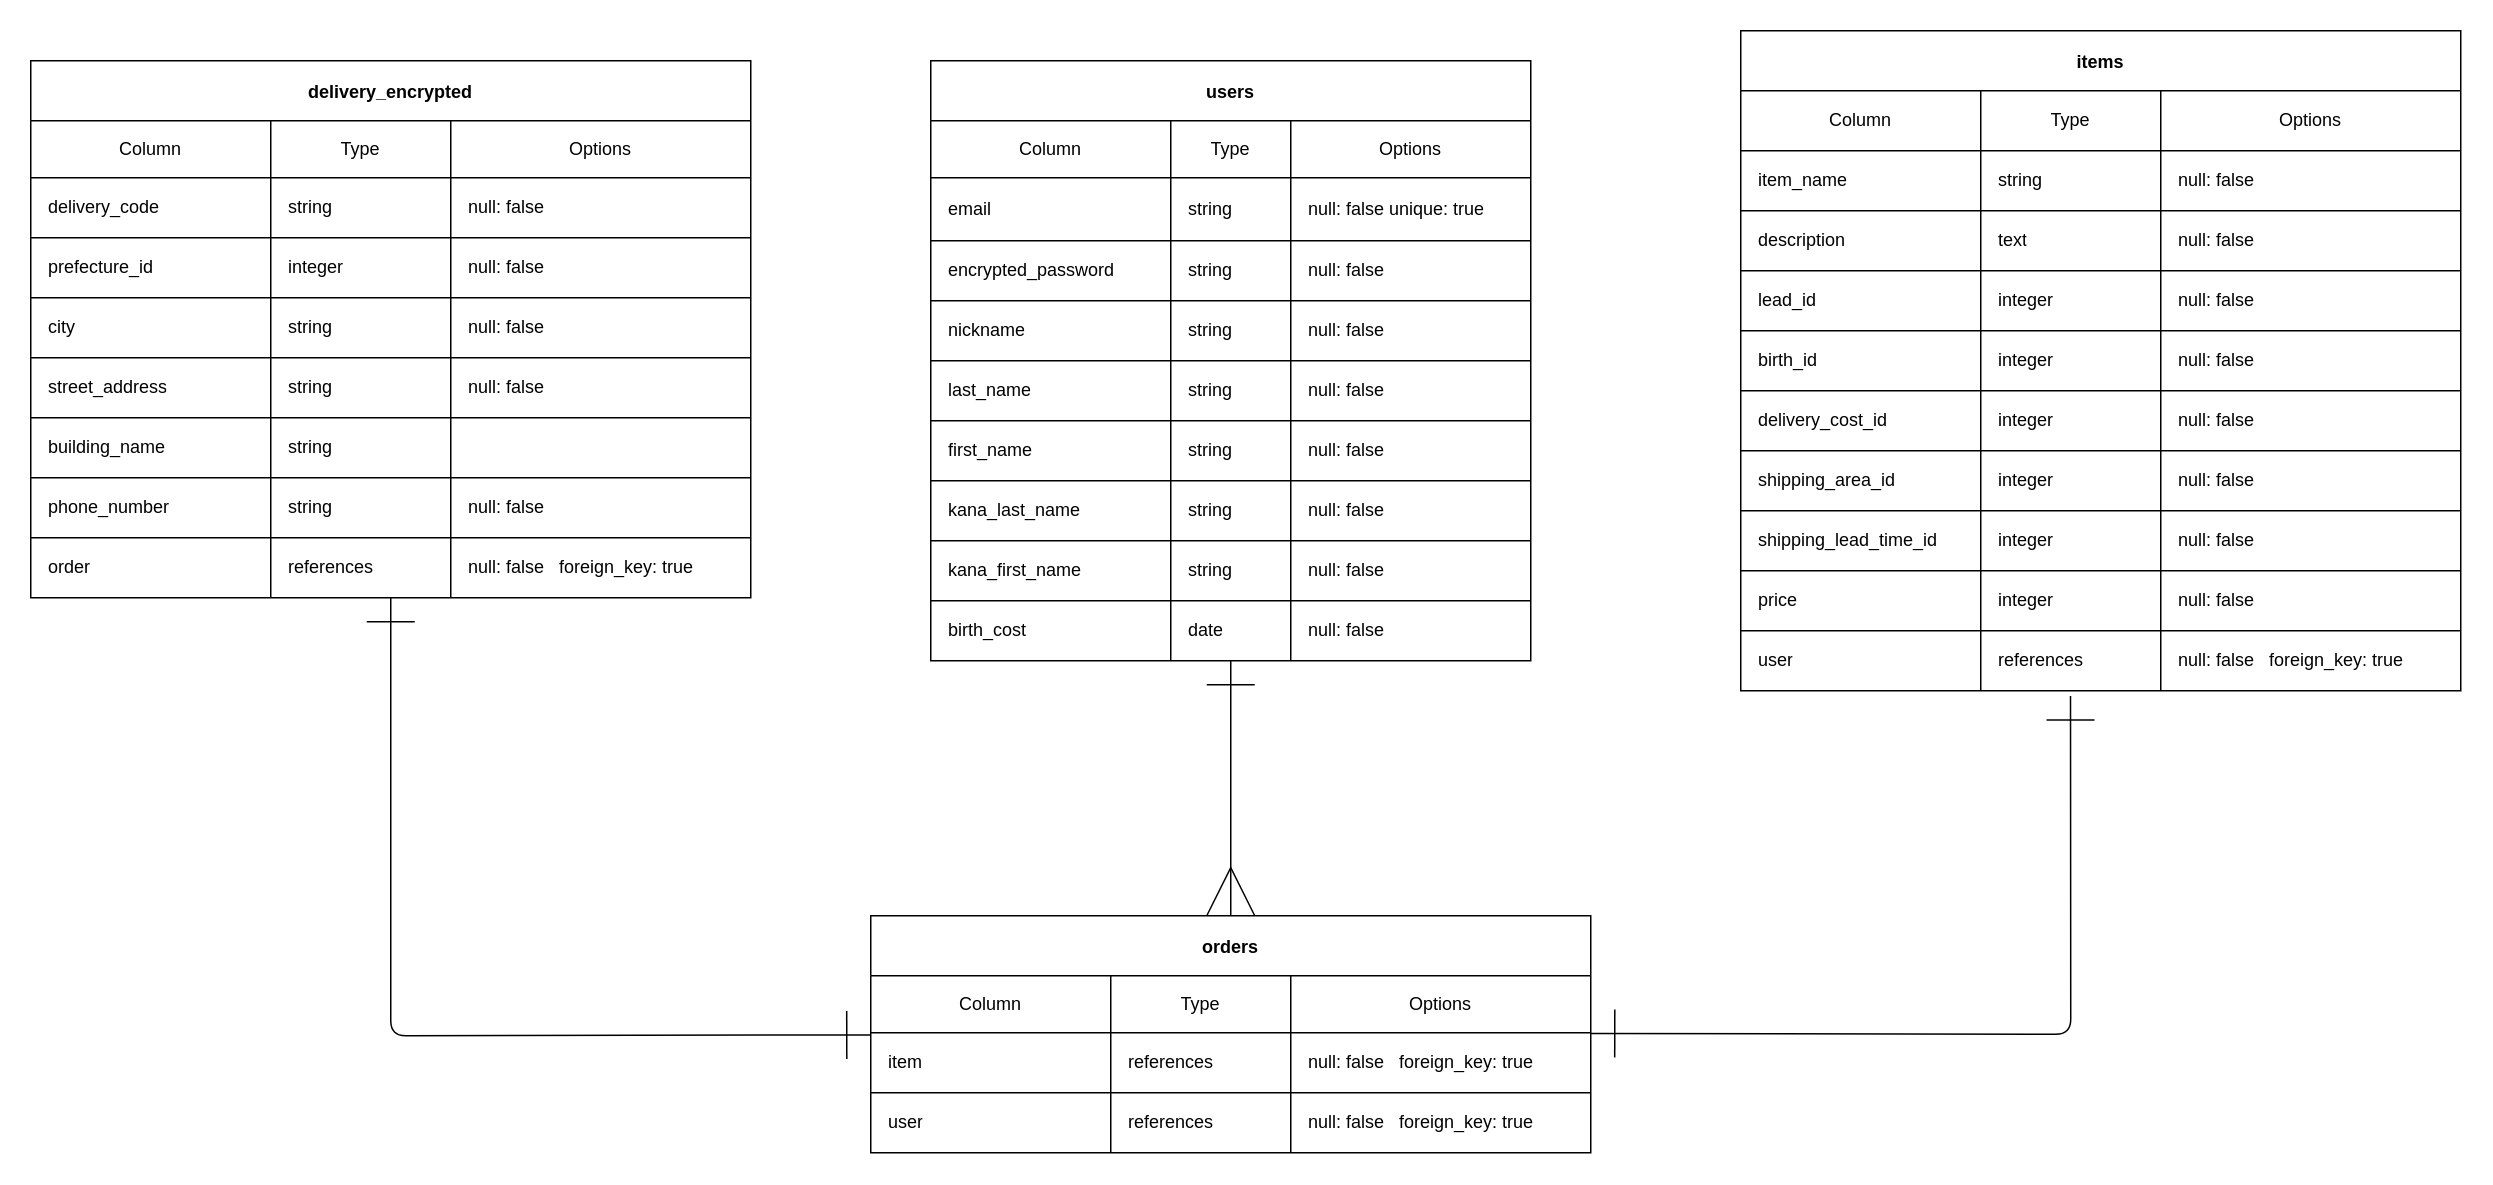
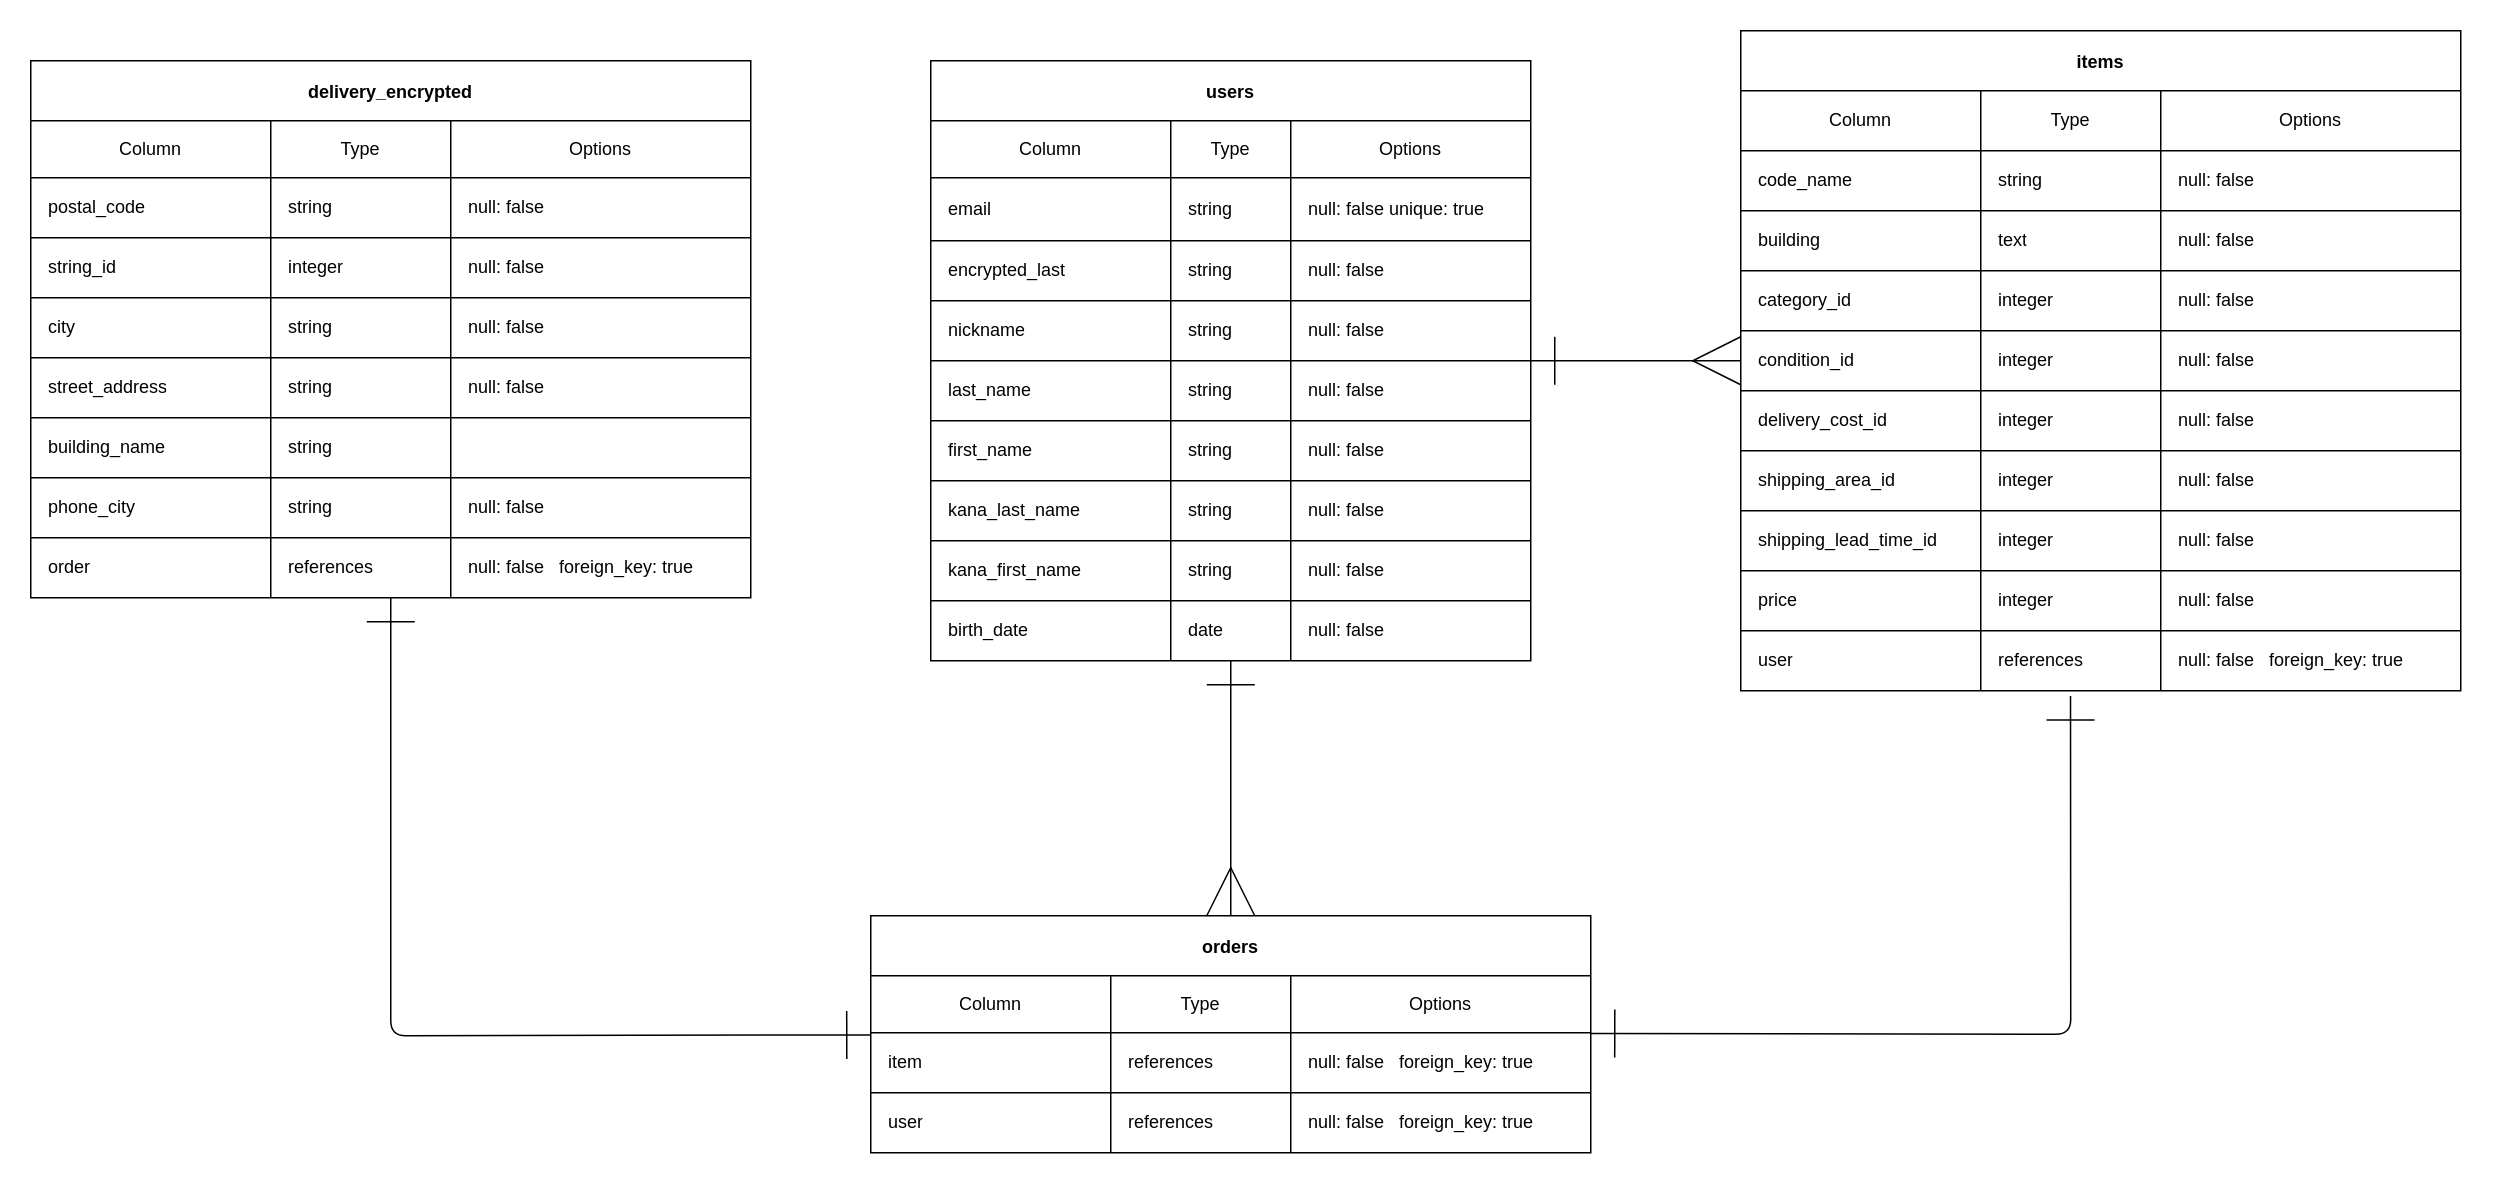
node "item_name": label "item_name" -> "code_name"
node "delivery_code": label "delivery_code" -> "postal_code"
node "description": label "description" -> "building"
node "prefecture_id": label "prefecture_id" -> "string_id"
node "encrypted_password": label "encrypted_password" -> "encrypted_last"
node "lead_id": label "lead_id" -> "category_id"
edge "users" -- "items": added
node "birth_id": label "birth_id" -> "condition_id"
node "phone_number": label "phone_number" -> "phone_city"
node "birth_cost": label "birth_cost" -> "birth_date"
